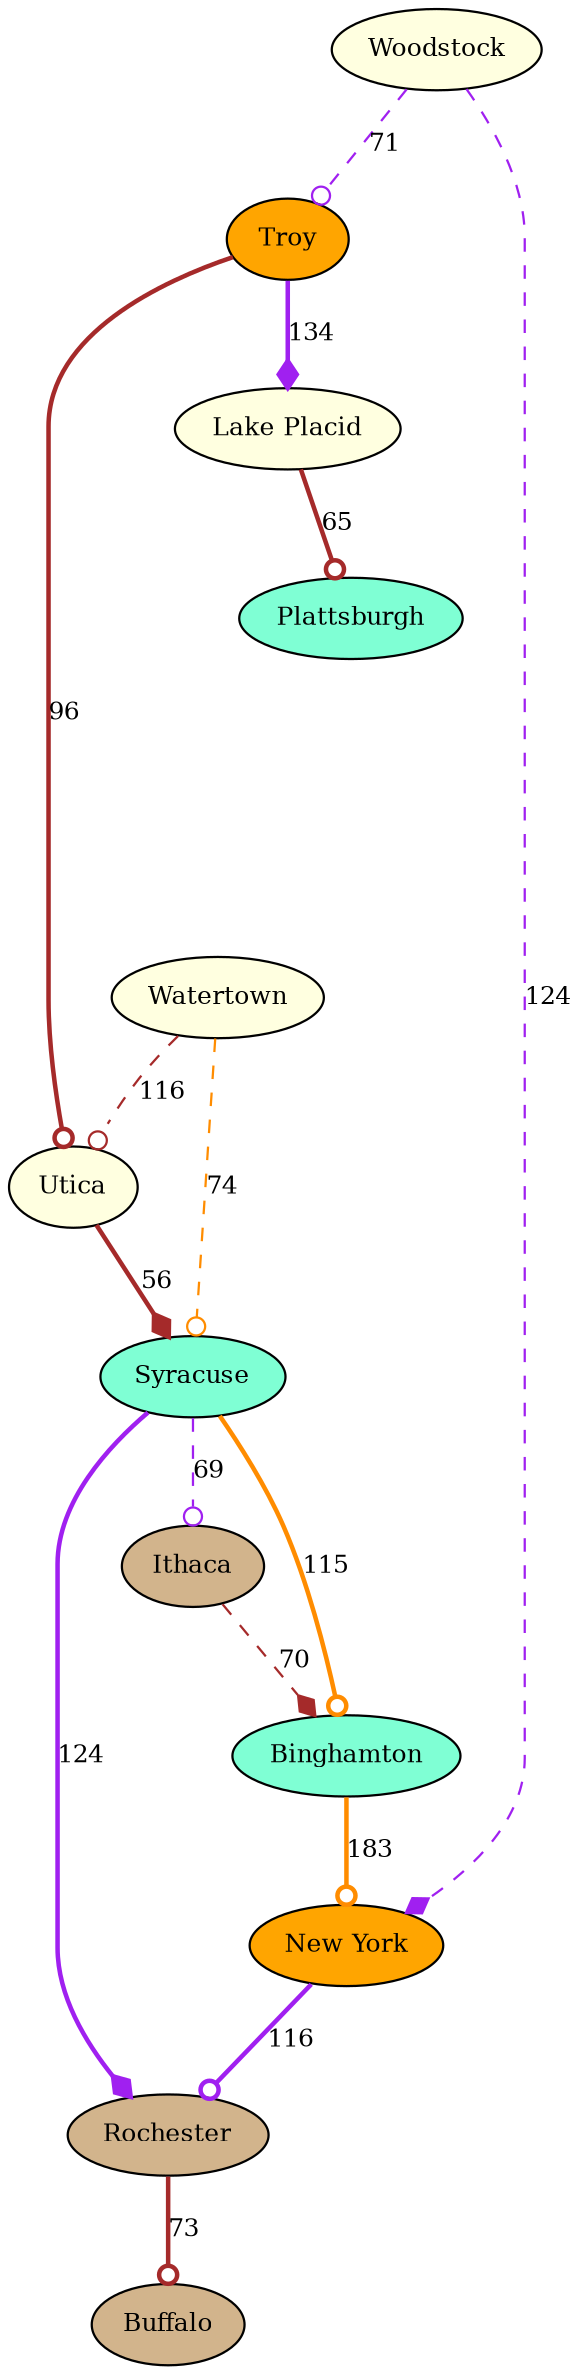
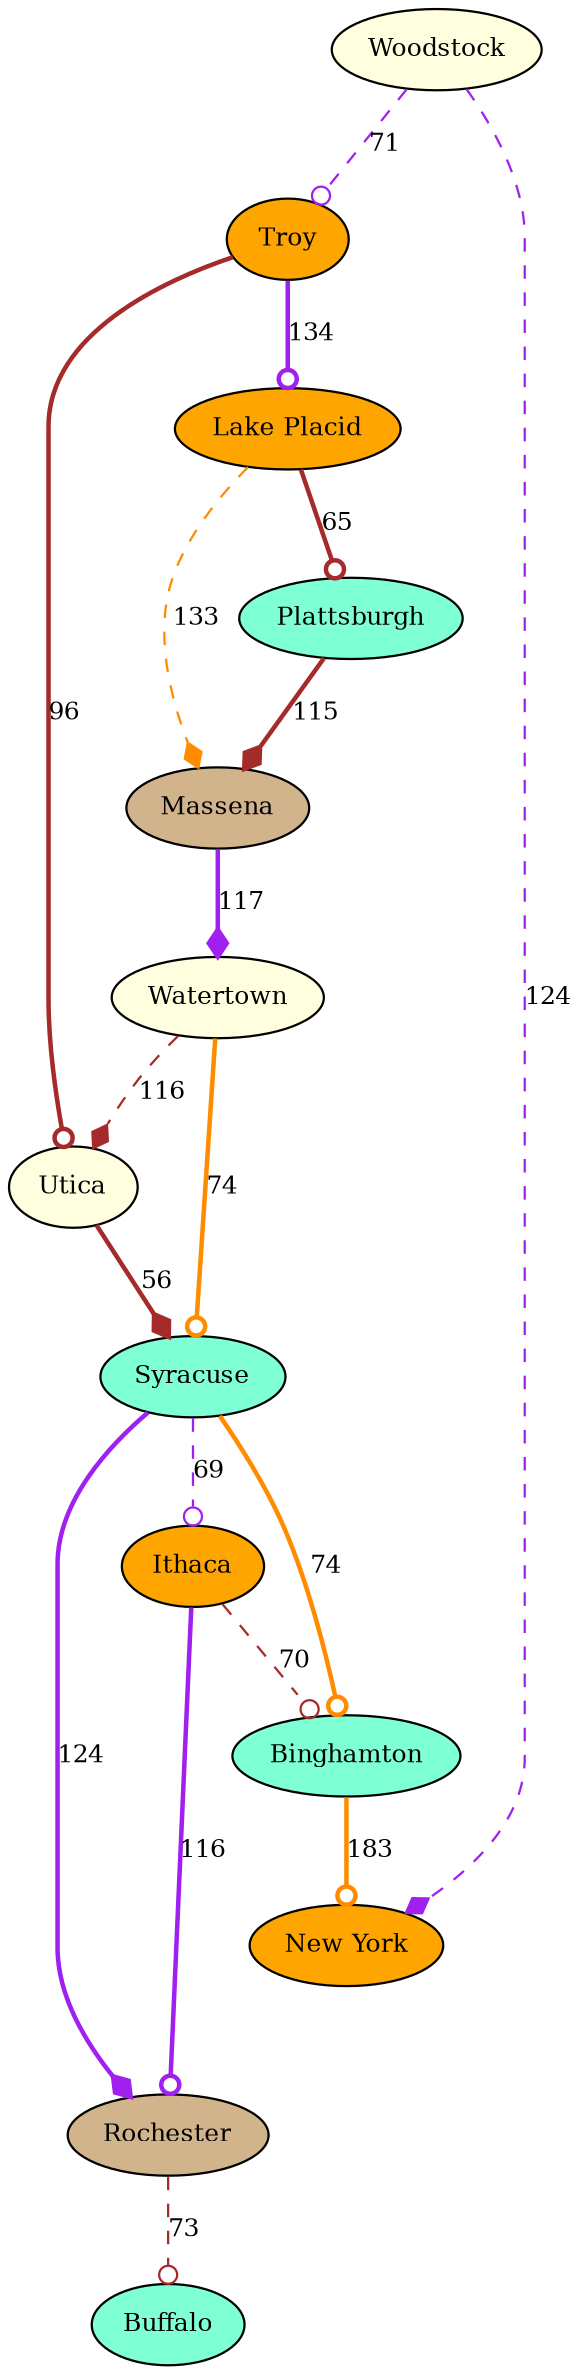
edge "Troy" -> "Lake Placid": arrowhead diamond -> odot
node "Lake Placid": fillcolor lightyellow -> orange
node "Massena": added
edge "Watertown" -> "Utica": arrowhead odot -> diamond
edge "Watertown" -> "Syracuse": style dashed -> bold
node "Ithaca": fillcolor tan -> orange
edge "Syracuse" -> "Binghamton": label "115" -> "74"
edge "Ithaca" -> "Binghamton": arrowhead diamond -> odot
edge "New York" -> "Rochester": now "Ithaca" -> "Rochester"
edge "Rochester" -> "Buffalo": style bold -> dashed
node "Buffalo": fillcolor tan -> aquamarine
